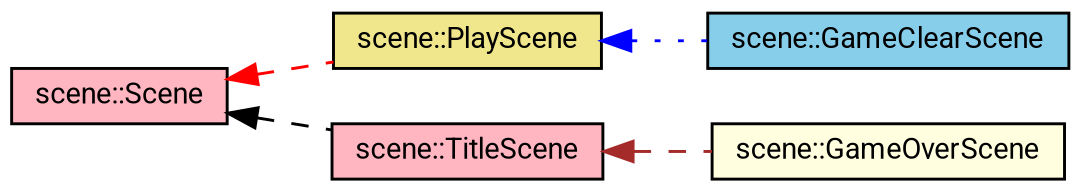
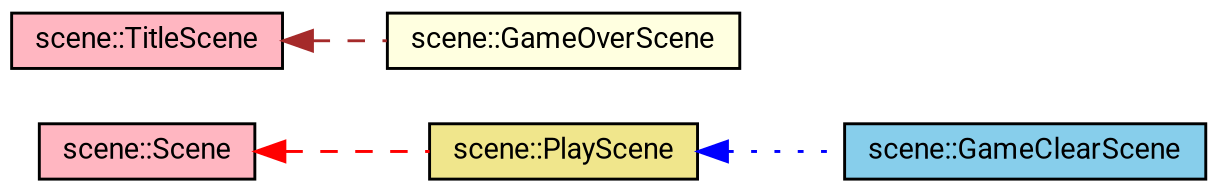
edge "scene::TitleScene" -> "scene::Scene": removed
